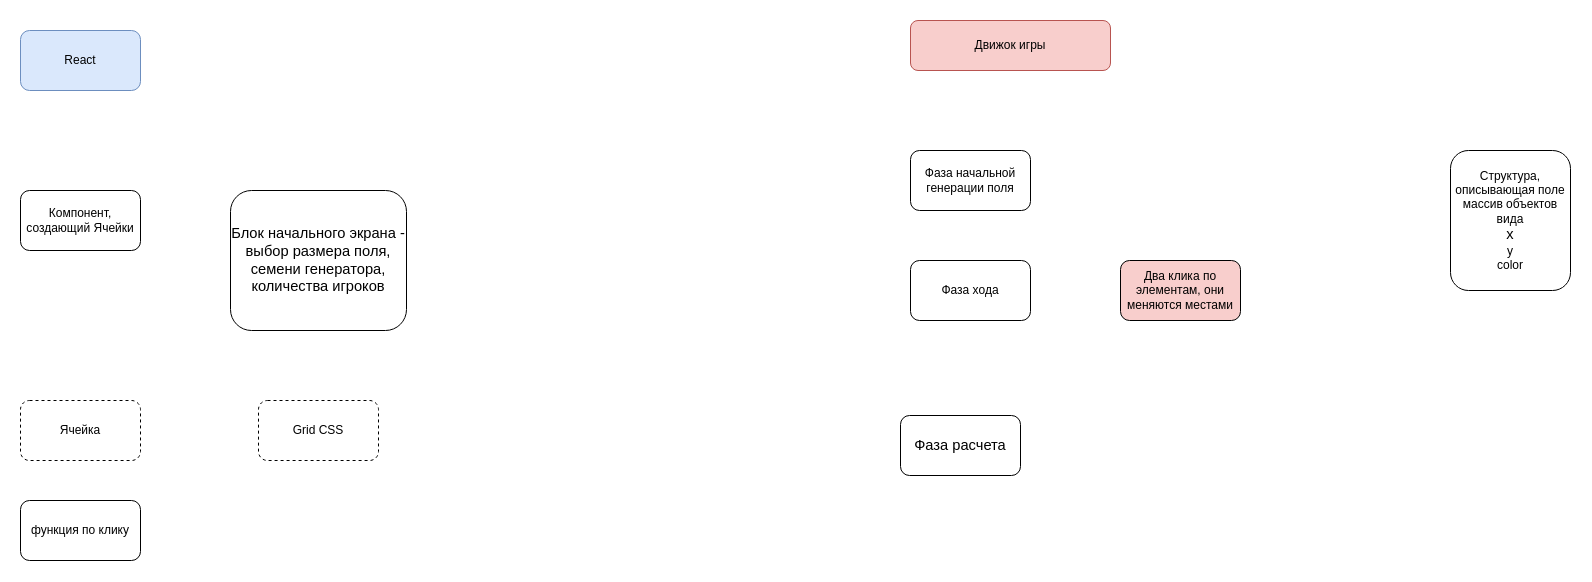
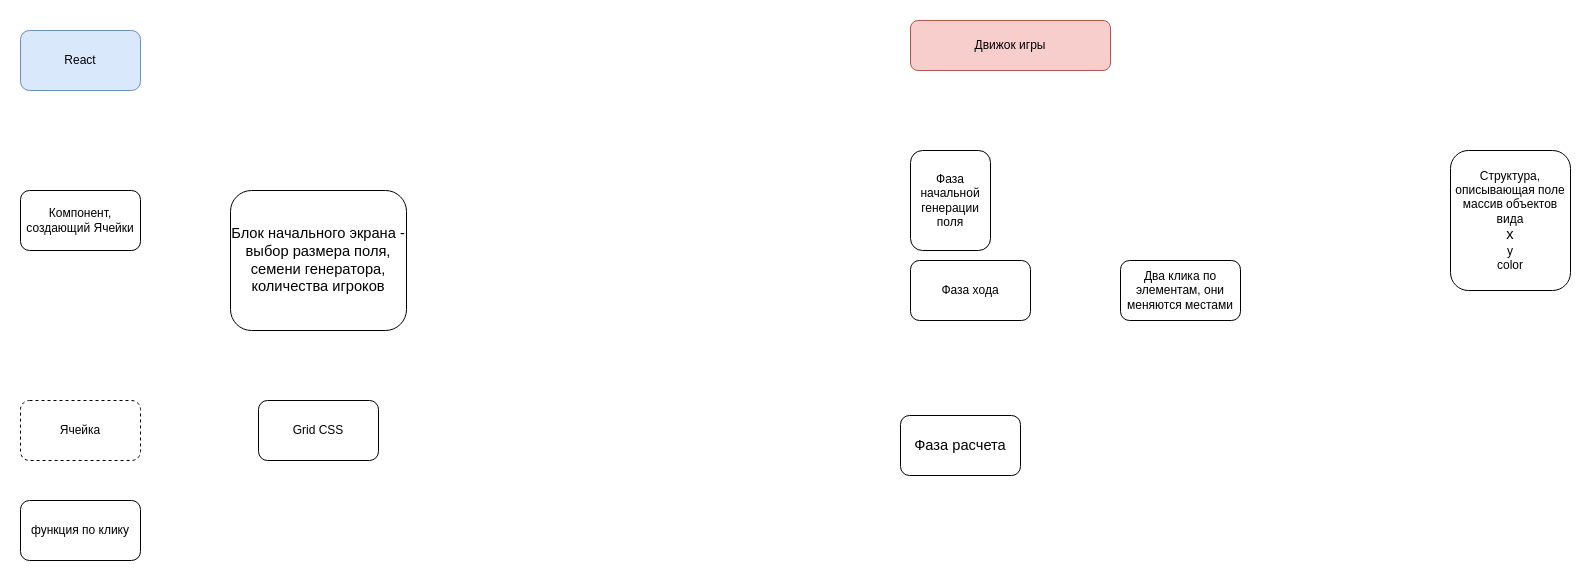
node "Фаза начальной генерации поля": size 120x60 -> 80x100
node "Два клика по элементам, они меняются местами": fillcolor #f8cecc -> #ffffff
node "Grid CSS": style dashed -> solid
